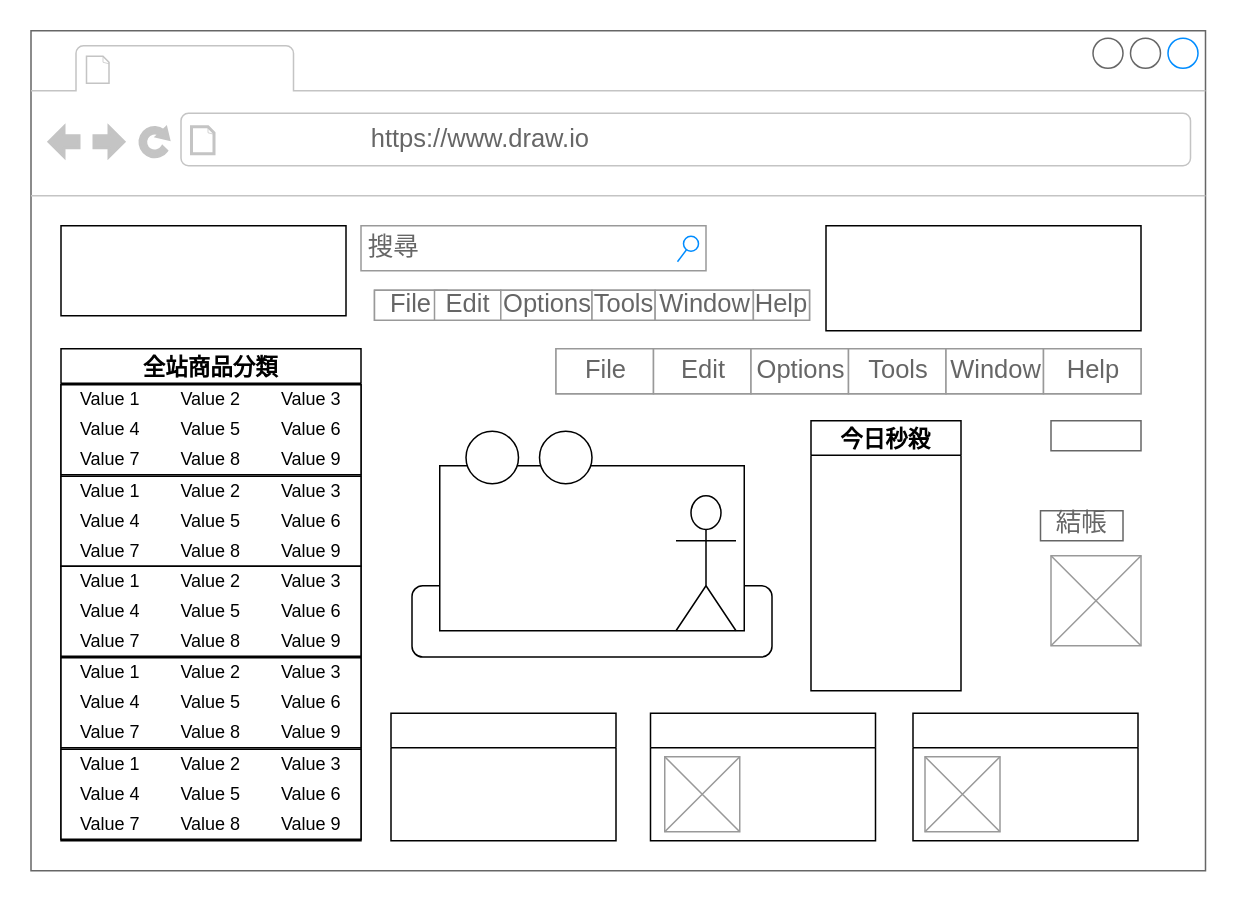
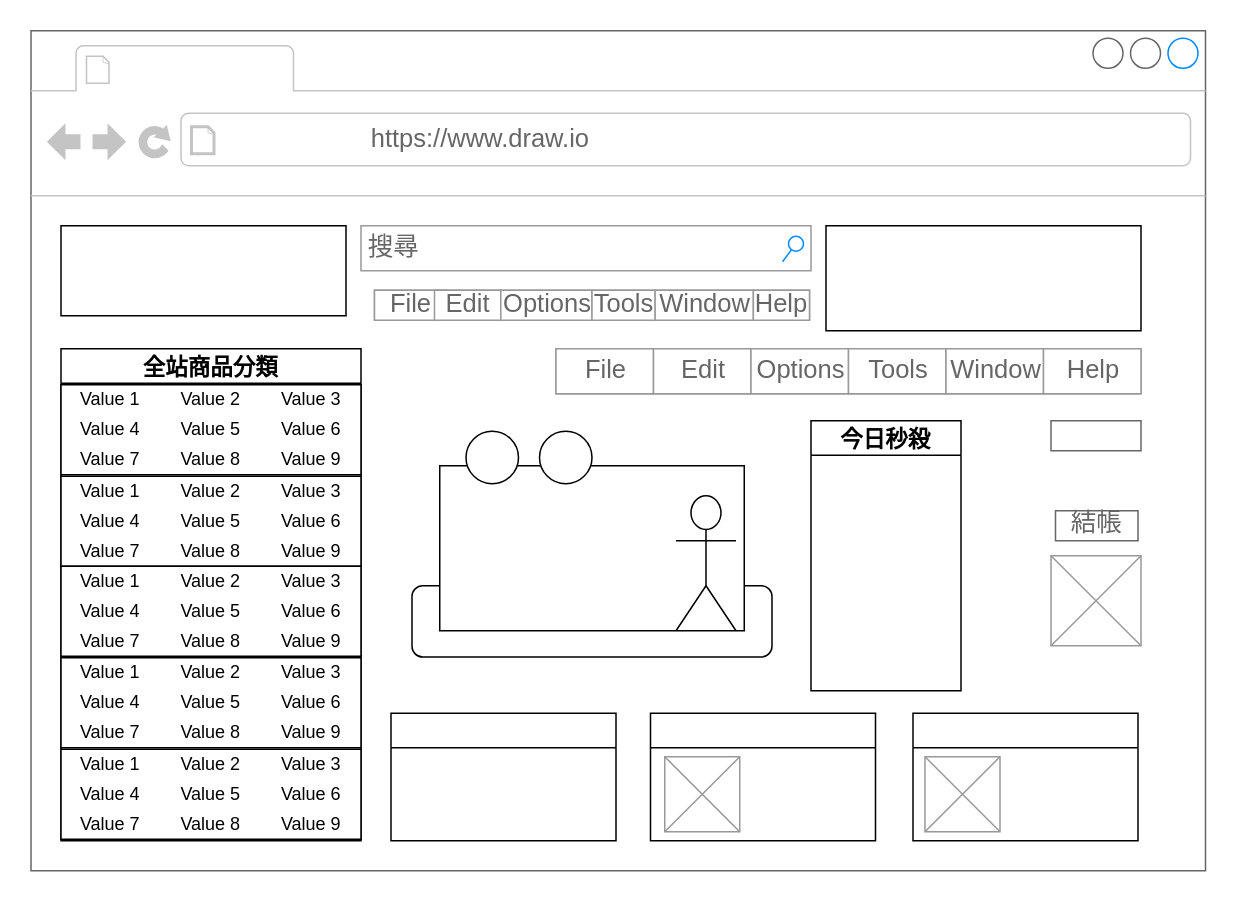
node "搜尋": size 345x45 -> 450x45
node "結帳": moved (1082, 526) -> (1097, 526)
